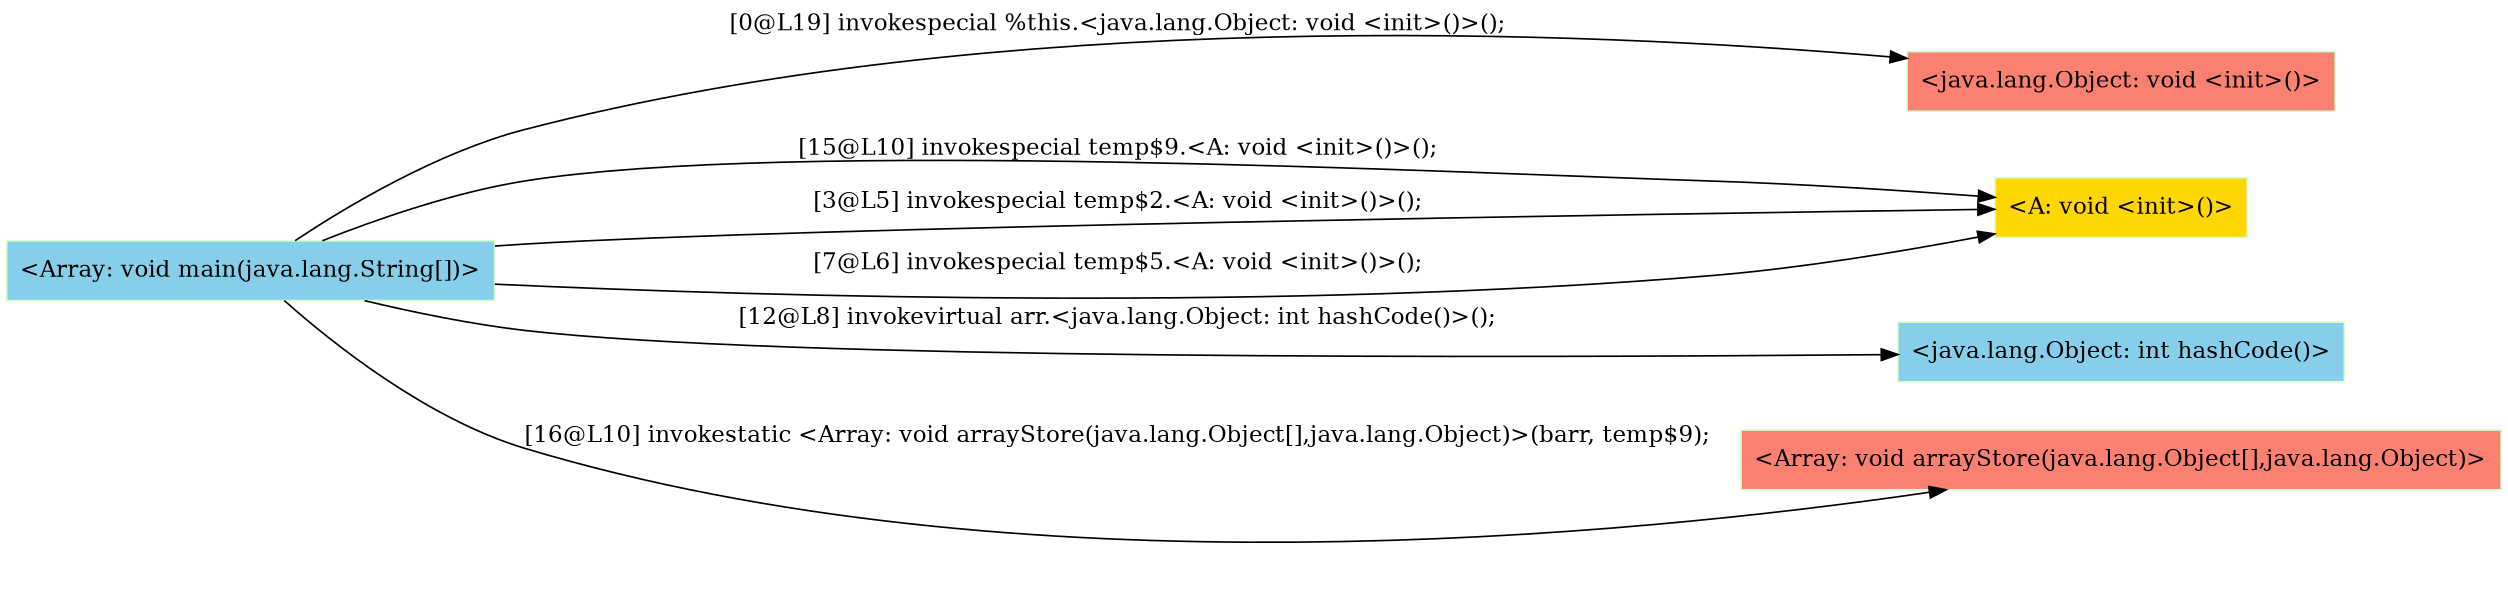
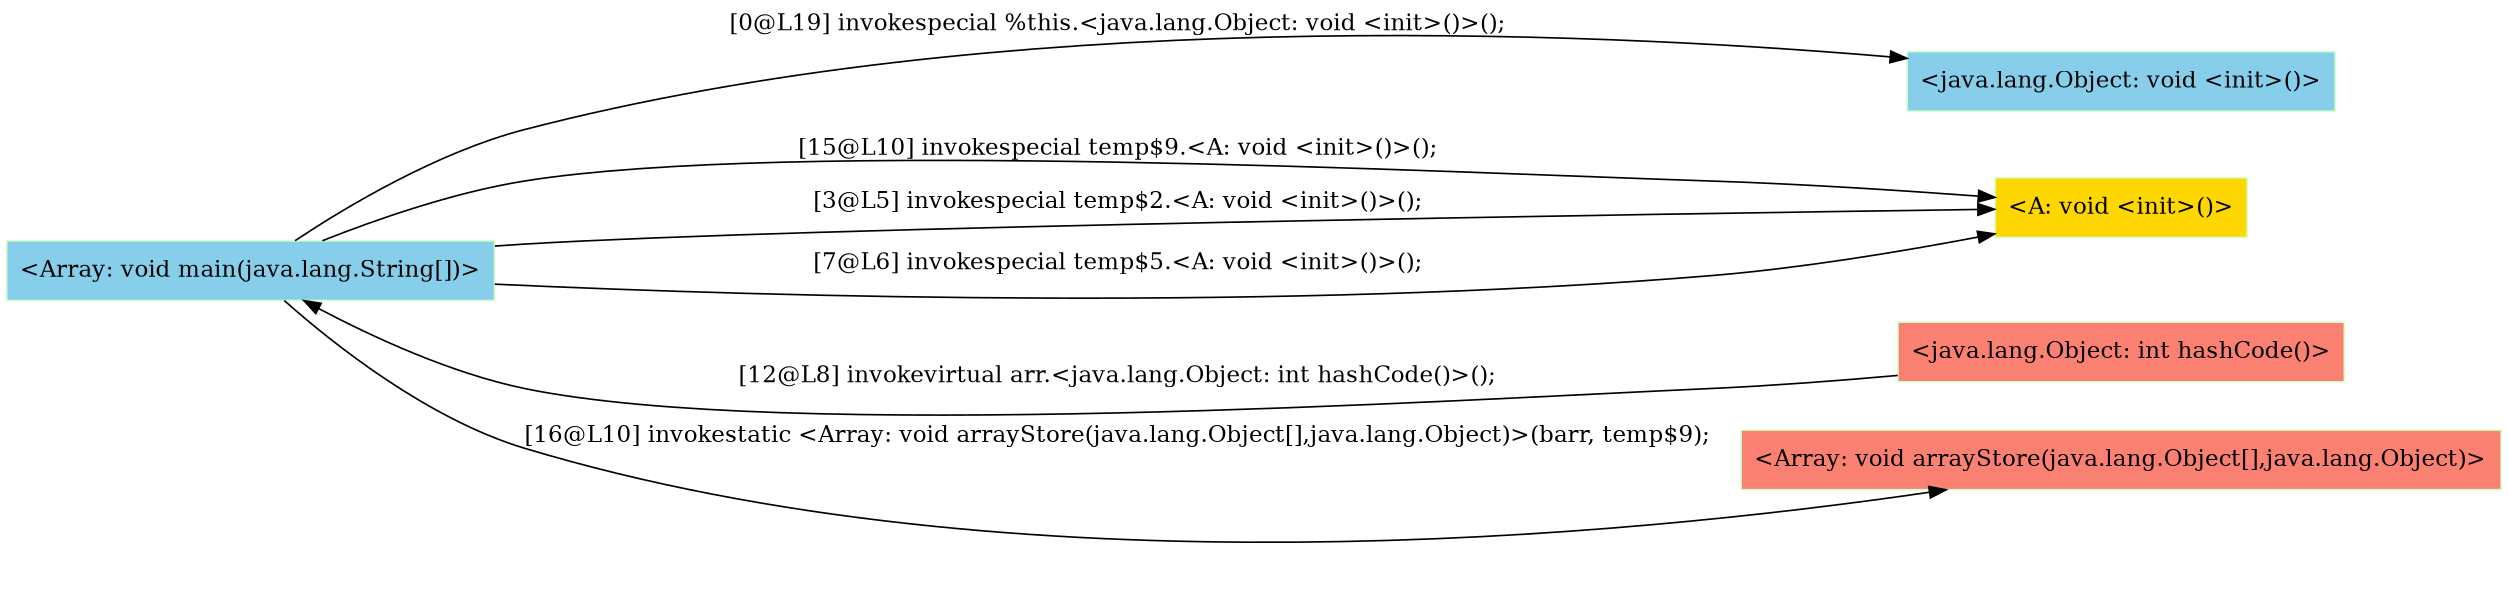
node "<java.lang.Object: void <init>()>": fillcolor salmon -> skyblue
node "<java.lang.Object: int hashCode()>": fillcolor skyblue -> salmon
edge "<Array: void main(java.lang.String[])>" -> "<java.lang.Object: int hashCode()>": reversed
